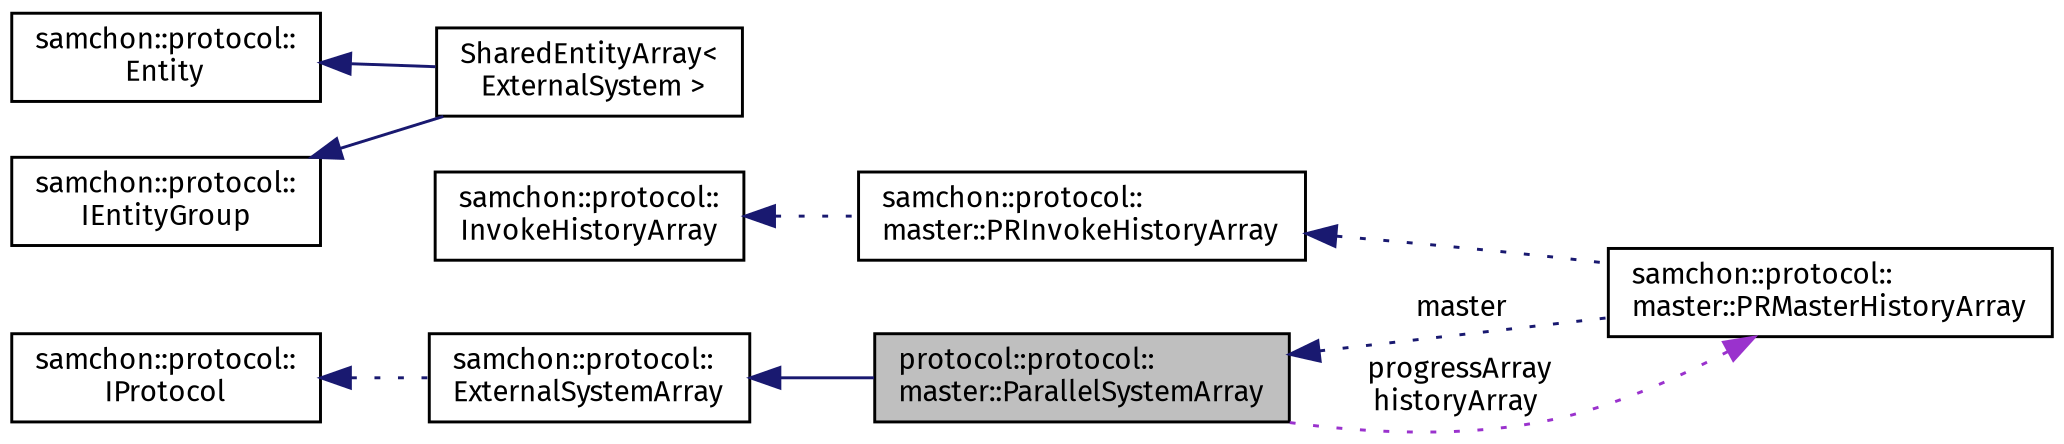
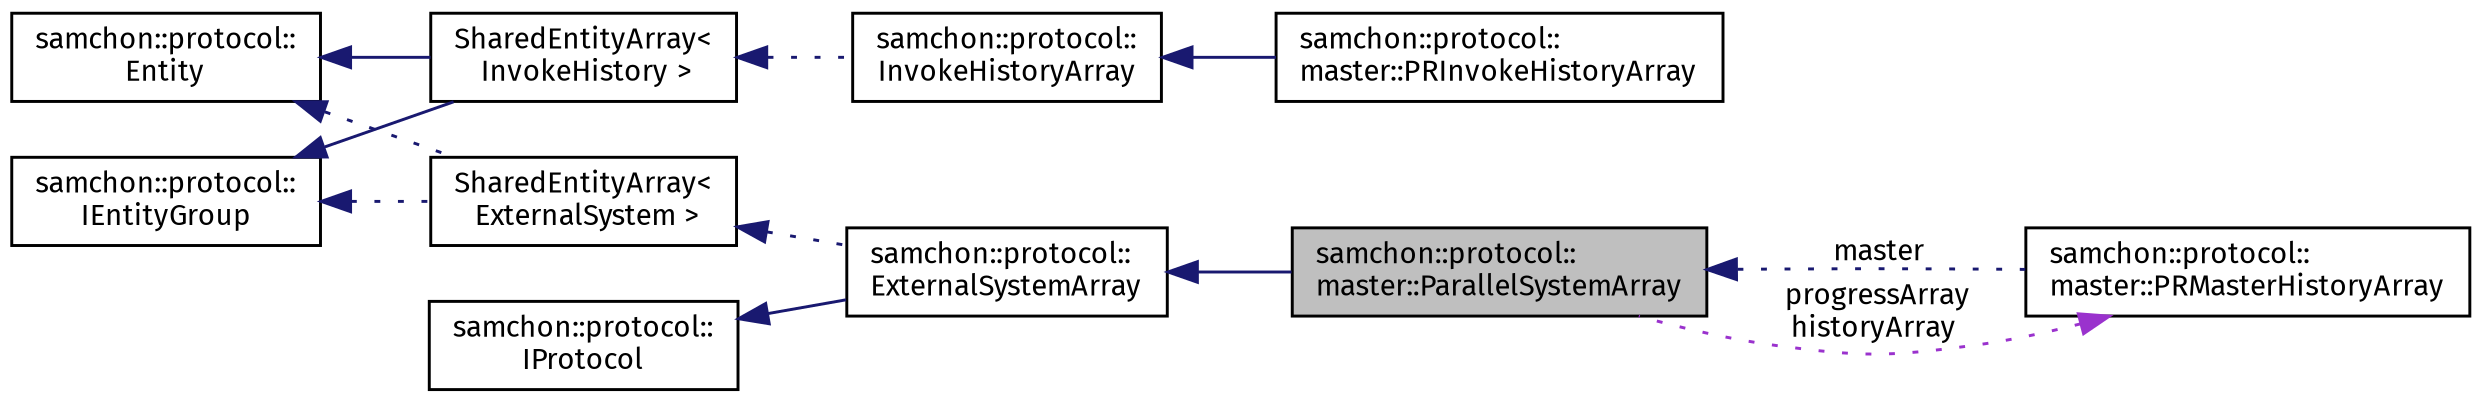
node "SharedEntityArray< InvokeHistory >": added
edge "SharedEntityArray< ExternalSystem >" -> "samchon::protocol:: Entity": style solid -> dotted
edge "SharedEntityArray< ExternalSystem >" -> "samchon::protocol:: IEntityGroup": style solid -> dotted
edge "samchon::protocol:: master::PRInvokeHistoryArray" -> "samchon::protocol:: InvokeHistoryArray": style dotted -> solid
edge "samchon::protocol:: ExternalSystemArray" -> "SharedEntityArray< ExternalSystem >": added
edge "samchon::protocol:: master::PRMasterHistoryArray" -> "samchon::protocol:: master::PRInvokeHistoryArray": removed
edge "samchon::protocol:: ExternalSystemArray" -> "samchon::protocol:: IProtocol": style dotted -> solid
node "protocol::protocol:: master::ParallelSystemArray": label "protocol::protocol:: master::ParallelSystemArray" -> "samchon::protocol:: master::ParallelSystemArray"
